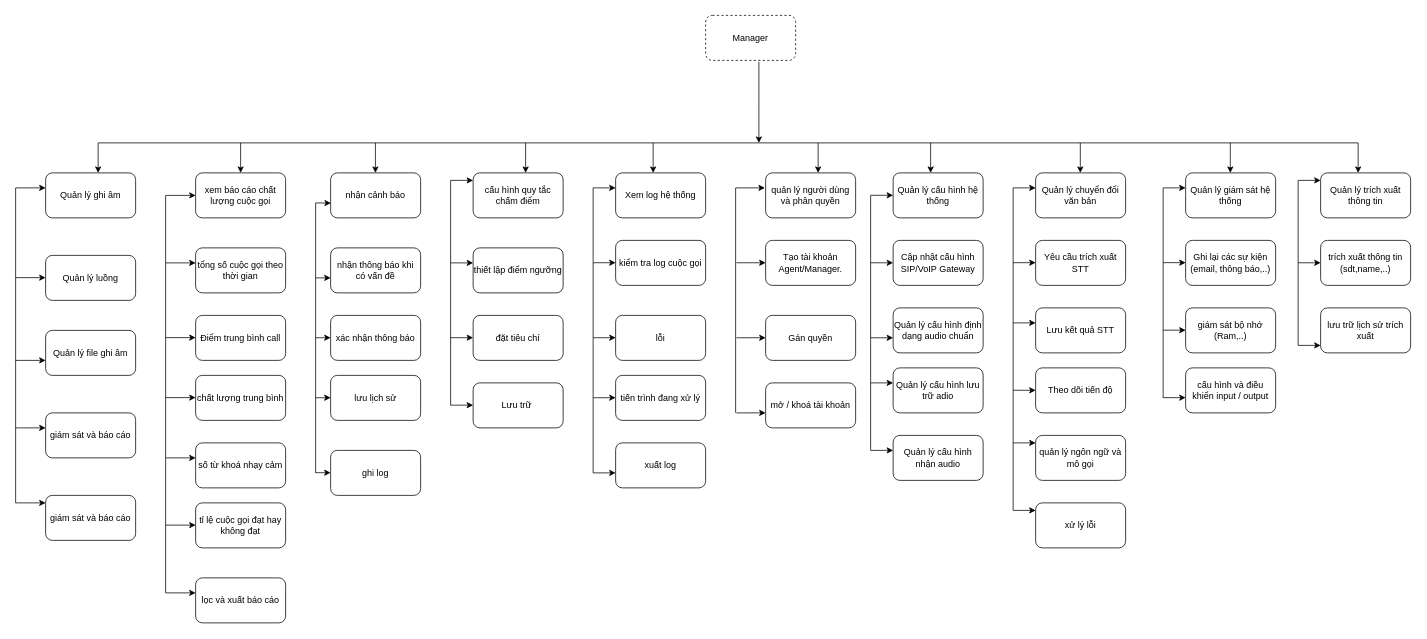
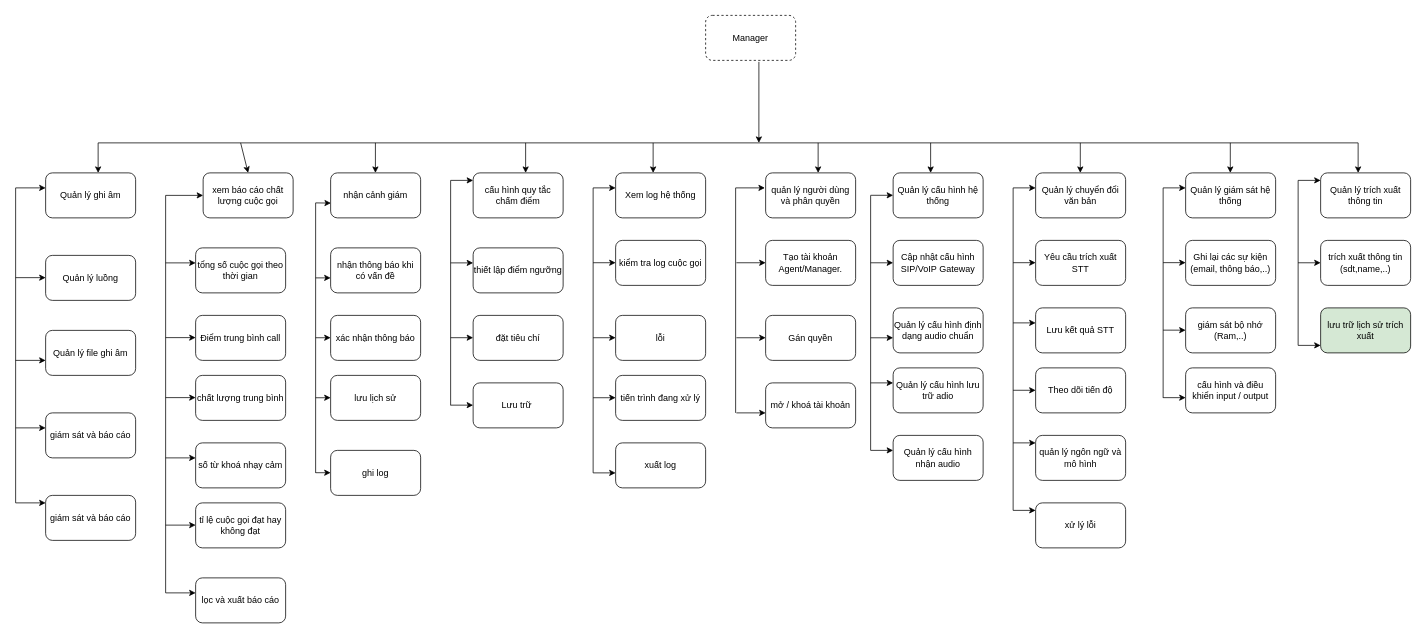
node "xem báo cáo chất lượng cuộc gọi": moved (240, 195) -> (248, 195)
node "nhận cảnh báo": label "nhận cảnh báo" -> "nhận cảnh giám"
node "lưu trữ lịch sử trích xuất": fillcolor #ffffff -> #d5e8d4
node "quản lý ngôn ngữ và mô gọi": label "quản lý ngôn ngữ và mô gọi" -> "quản lý ngôn ngữ và mô hình"
